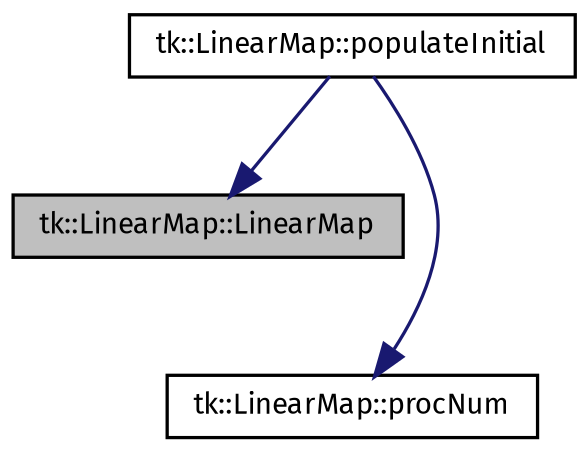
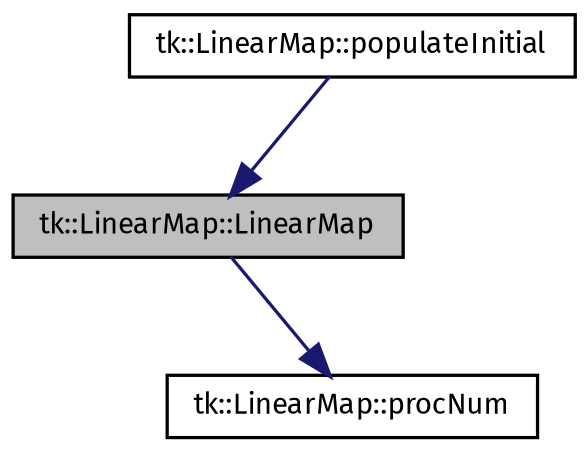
edge "tk::LinearMap::populateInitial" -> "tk::LinearMap::procNum": now "tk::LinearMap::LinearMap" -> "tk::LinearMap::procNum"
